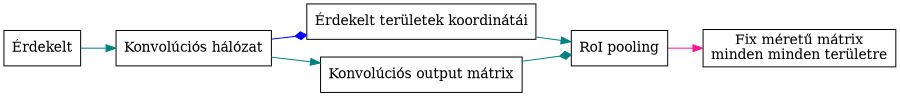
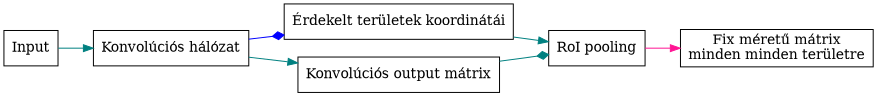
node "Érdekelt": label "Érdekelt" -> "Input"
